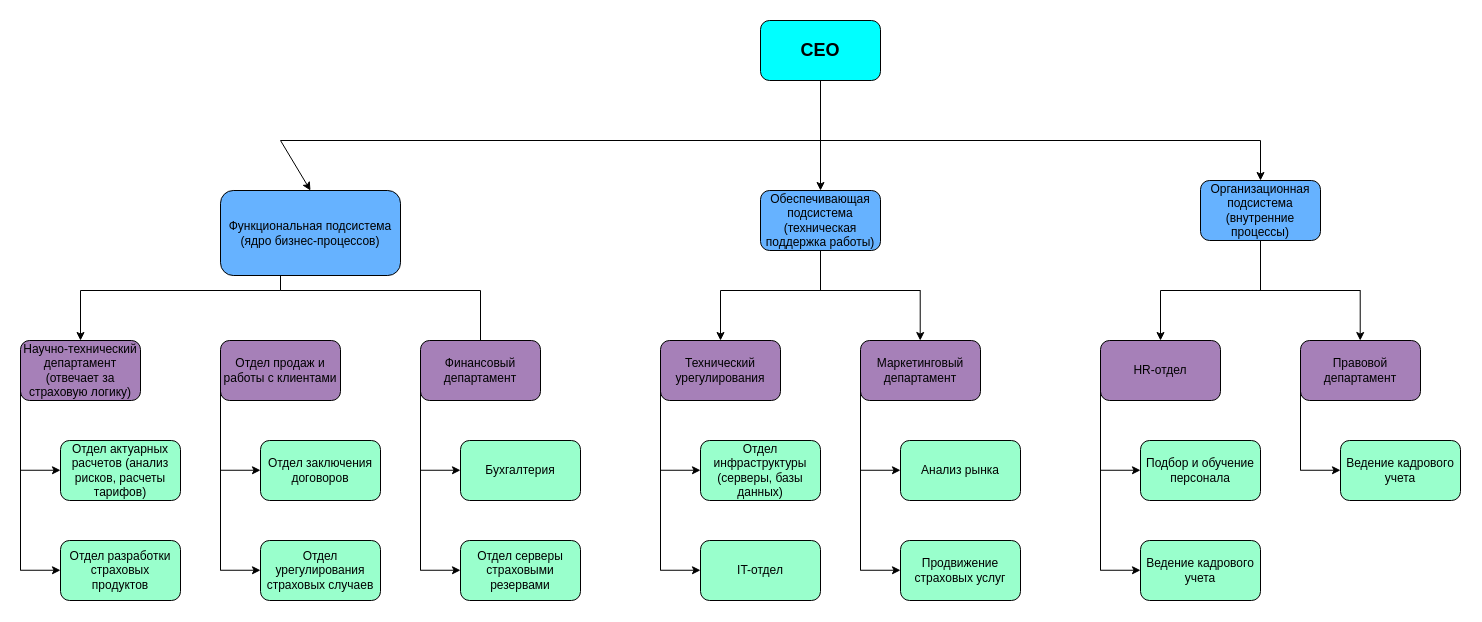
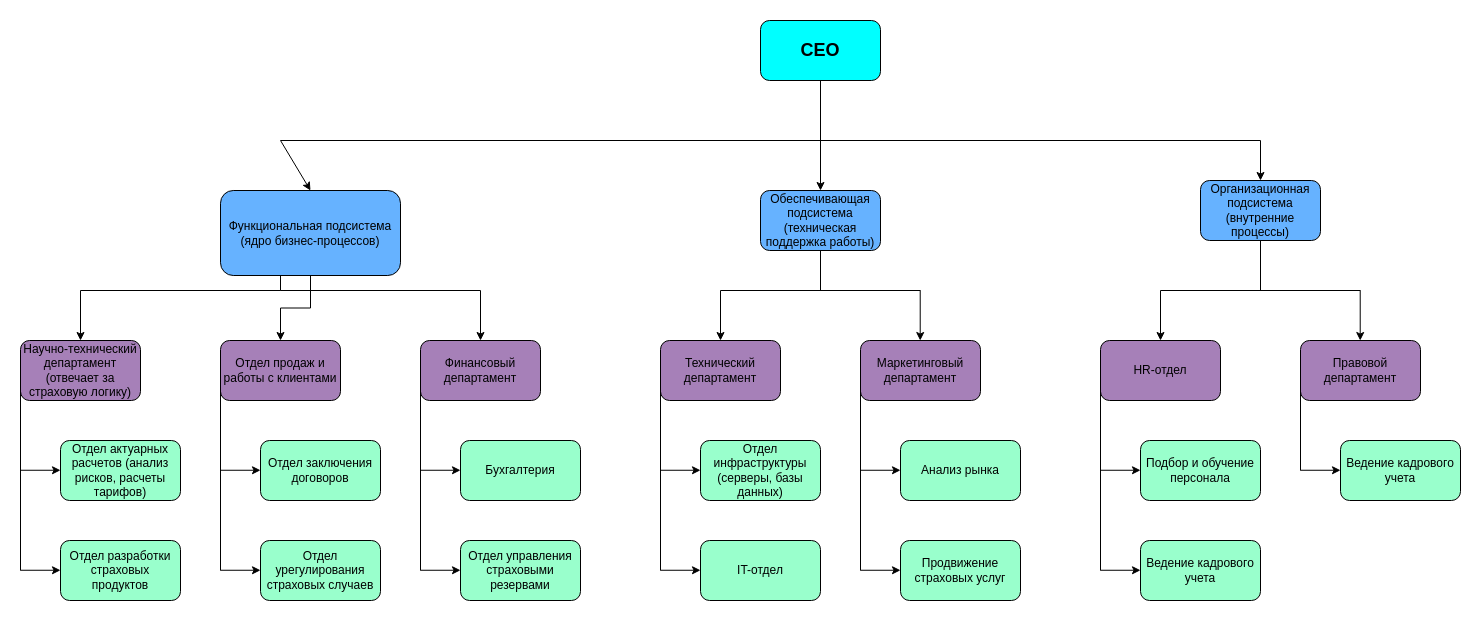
edge "Функциональная подсистема (ядро бизнес-процессов)" -> "Отдел продаж и работы с клиентами": added
edge "Функциональная подсистема (ядро бизнес-процессов)" -- "Финансовый департамент": arrowhead none -> classic
node "Технический урегулирования": label "Технический урегулирования" -> "Технический департамент"
node "Отдел серверы страховыми резервами": label "Отдел серверы страховыми резервами" -> "Отдел управления страховыми резервами"
